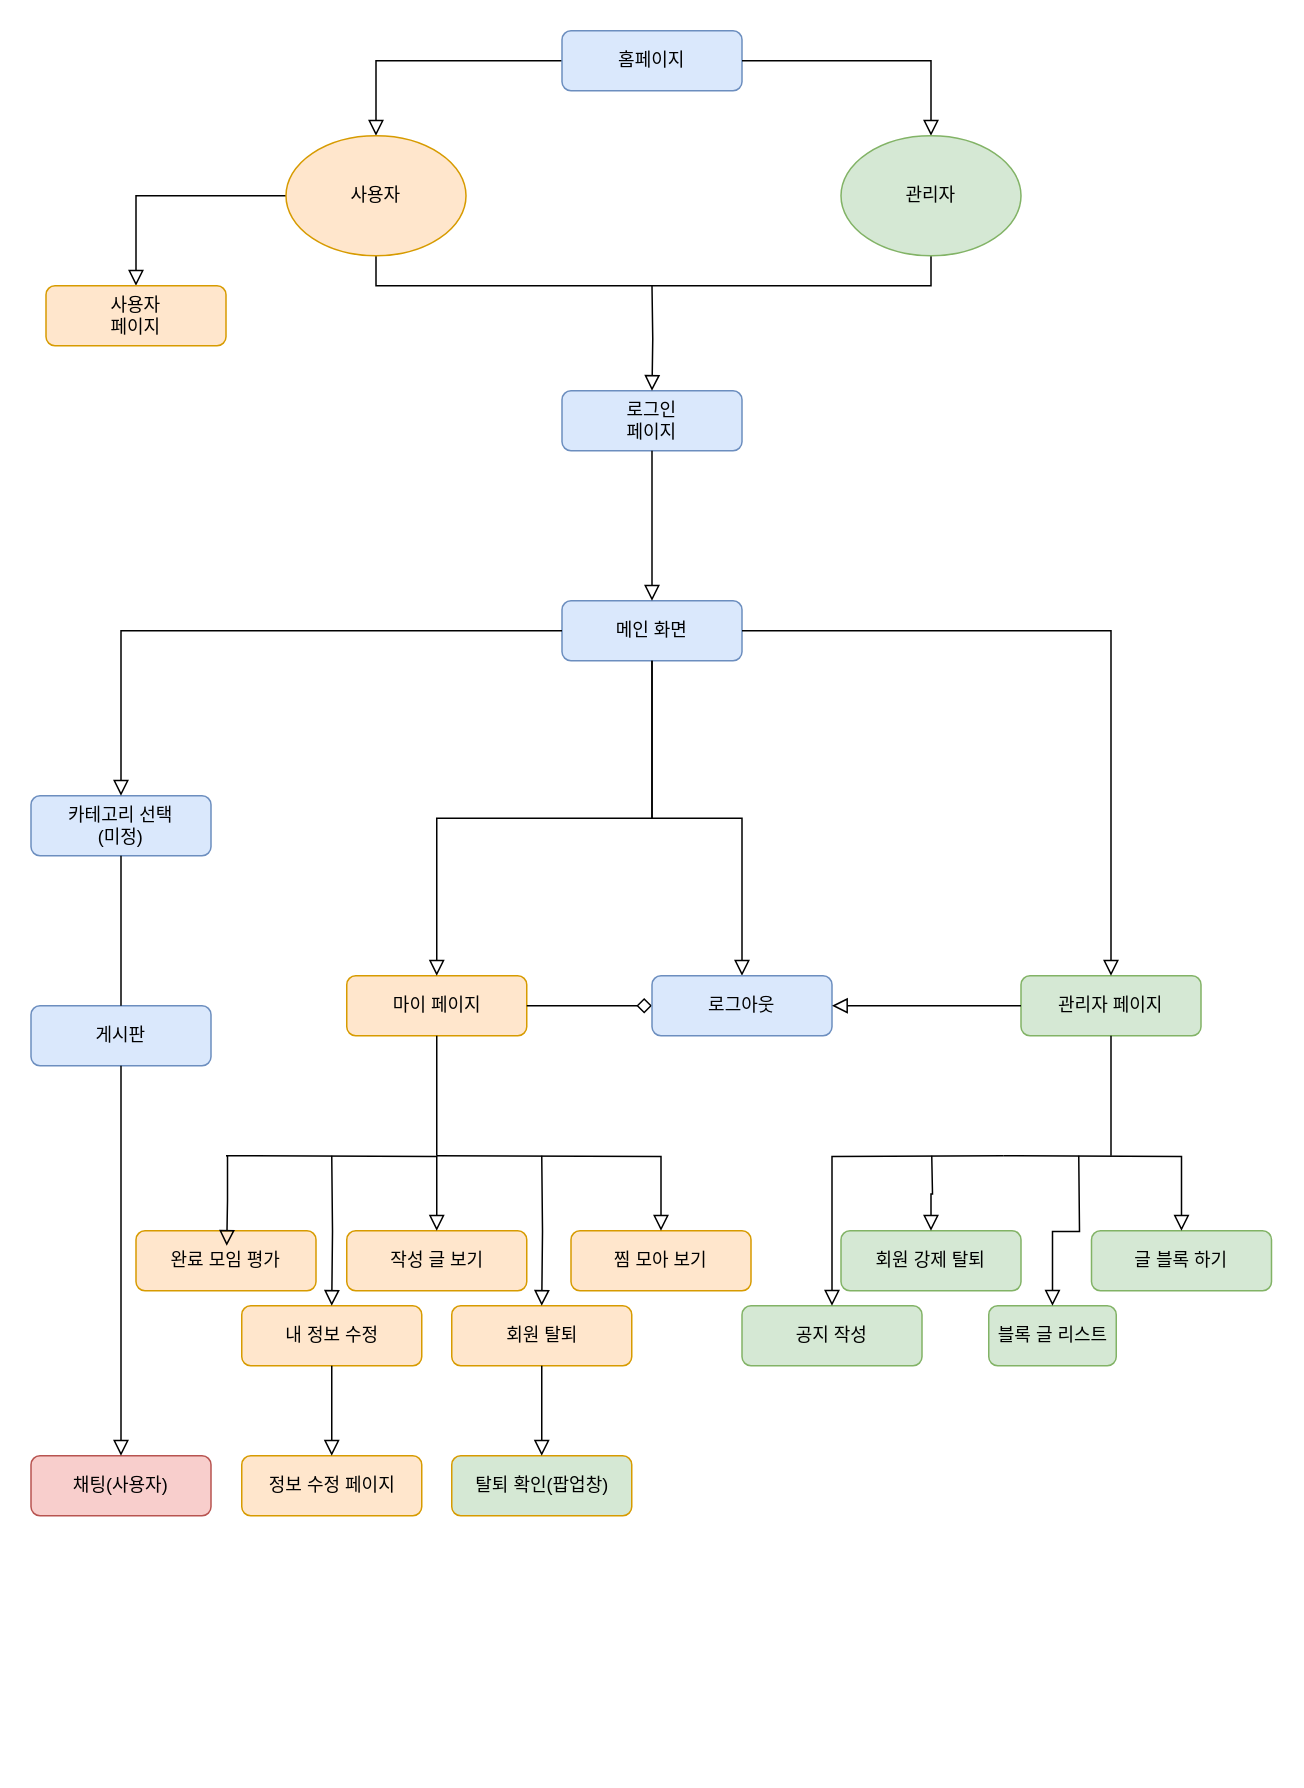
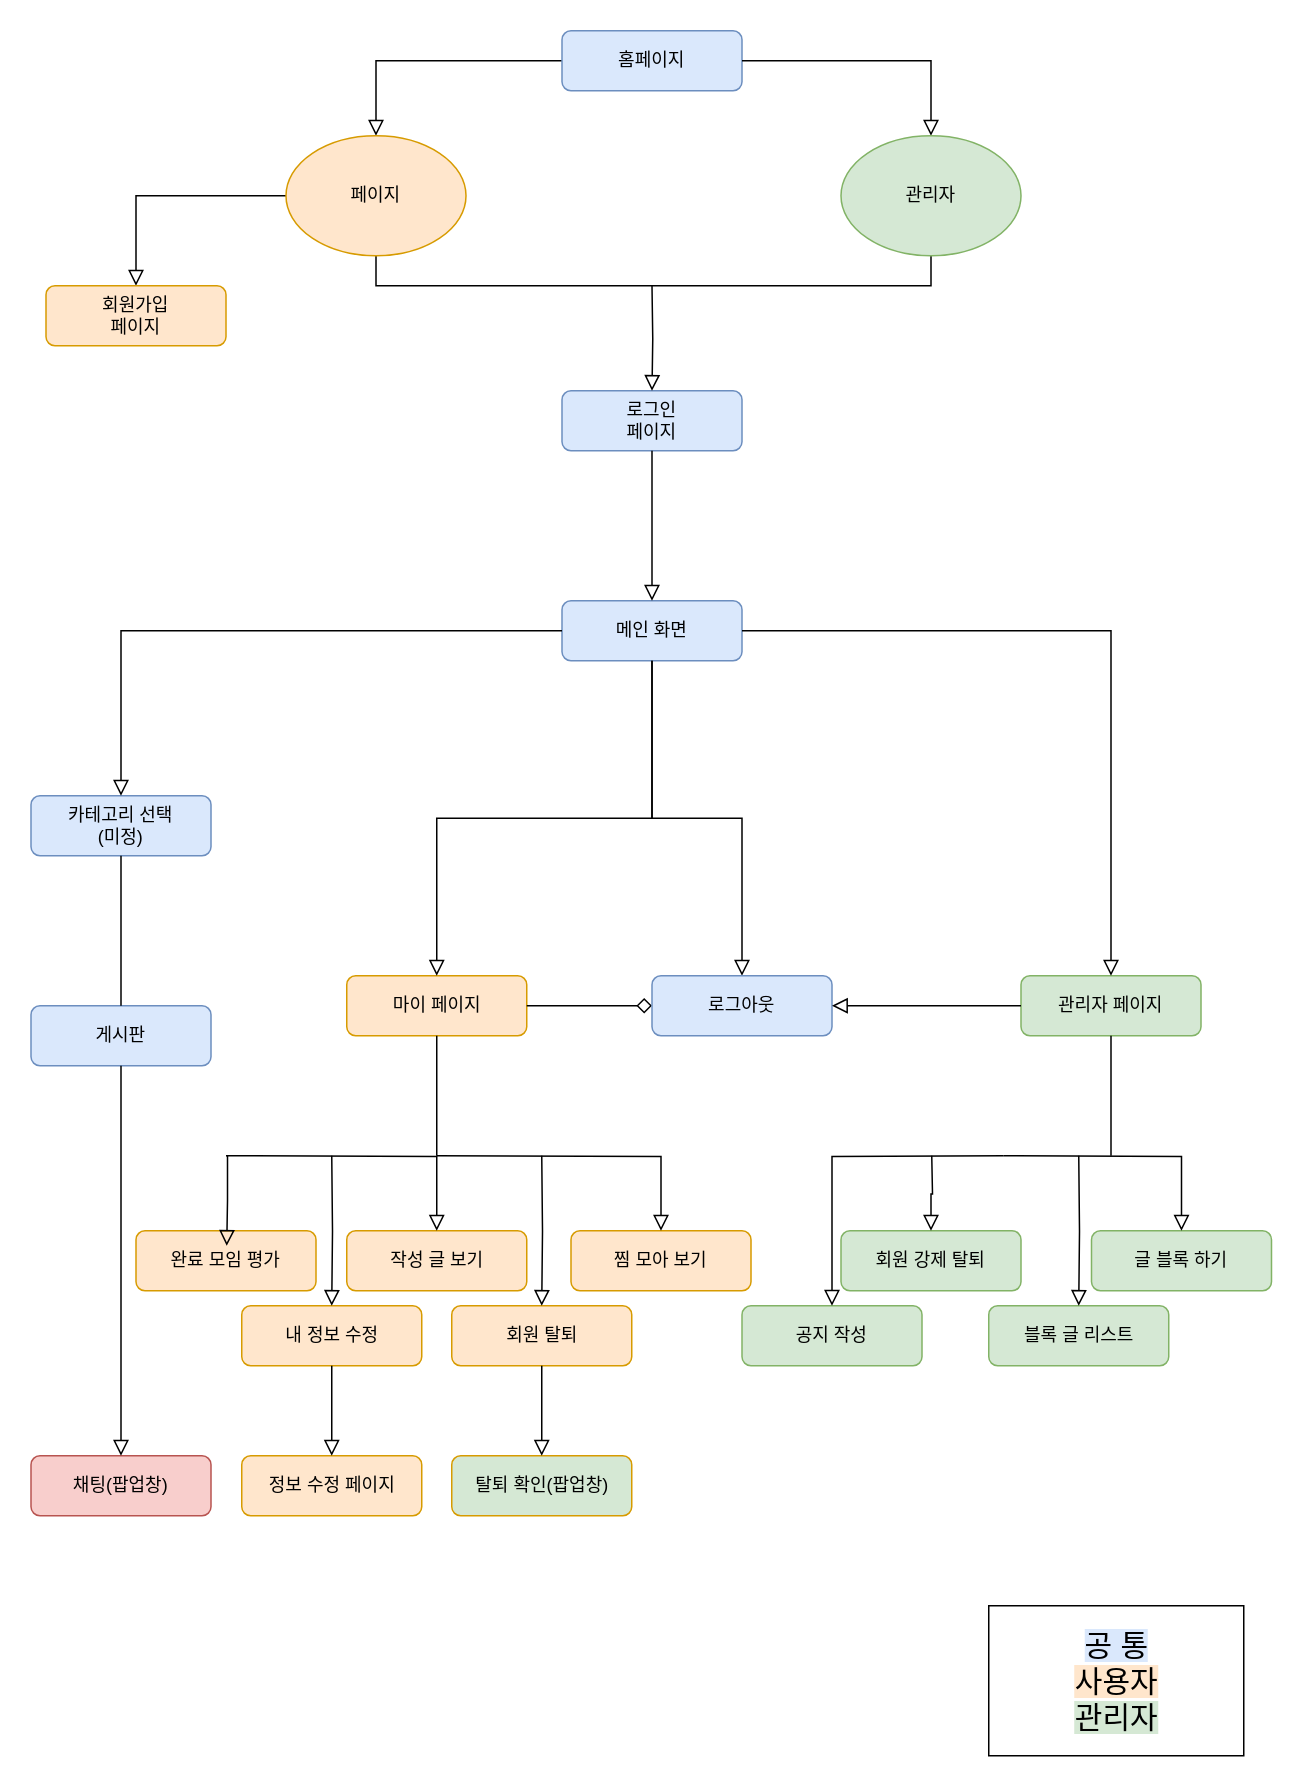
node "사용자": label "사용자" -> "페이지"
node "사용자 페이지": label "사용자 페이지" -> "회원가입 페이지"
node "블록 글 리스트": size 128x60 -> 180x60
node "채팅(사용자)": label "채팅(사용자)" -> "채팅(팝업창)"
node "공 통 사용자 관리자": added
